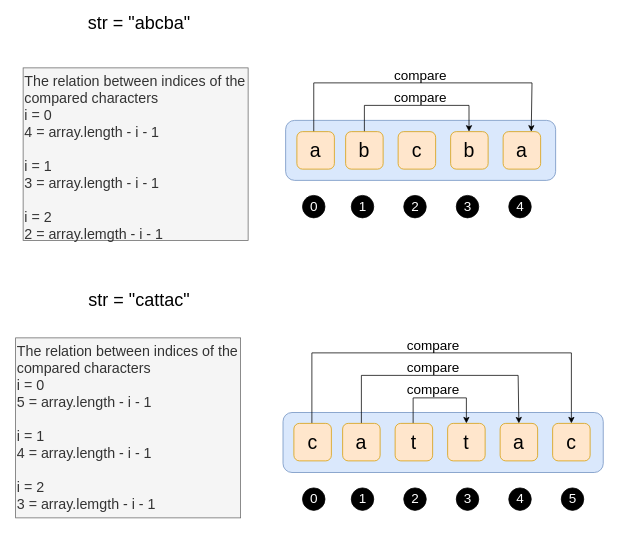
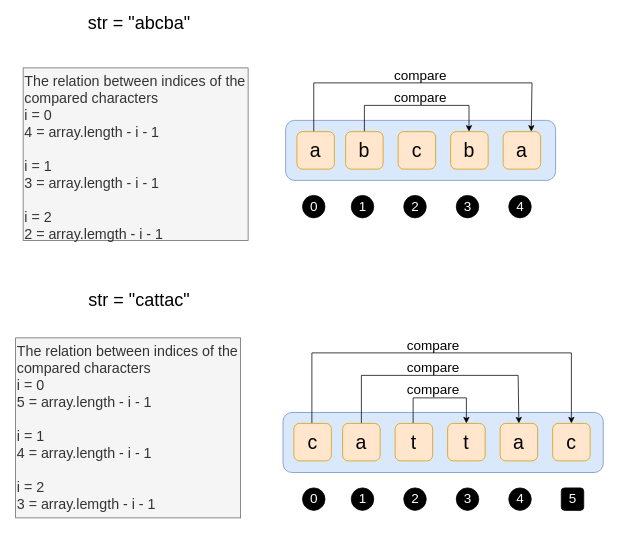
node "5": shape ellipse -> rounded rectangle
